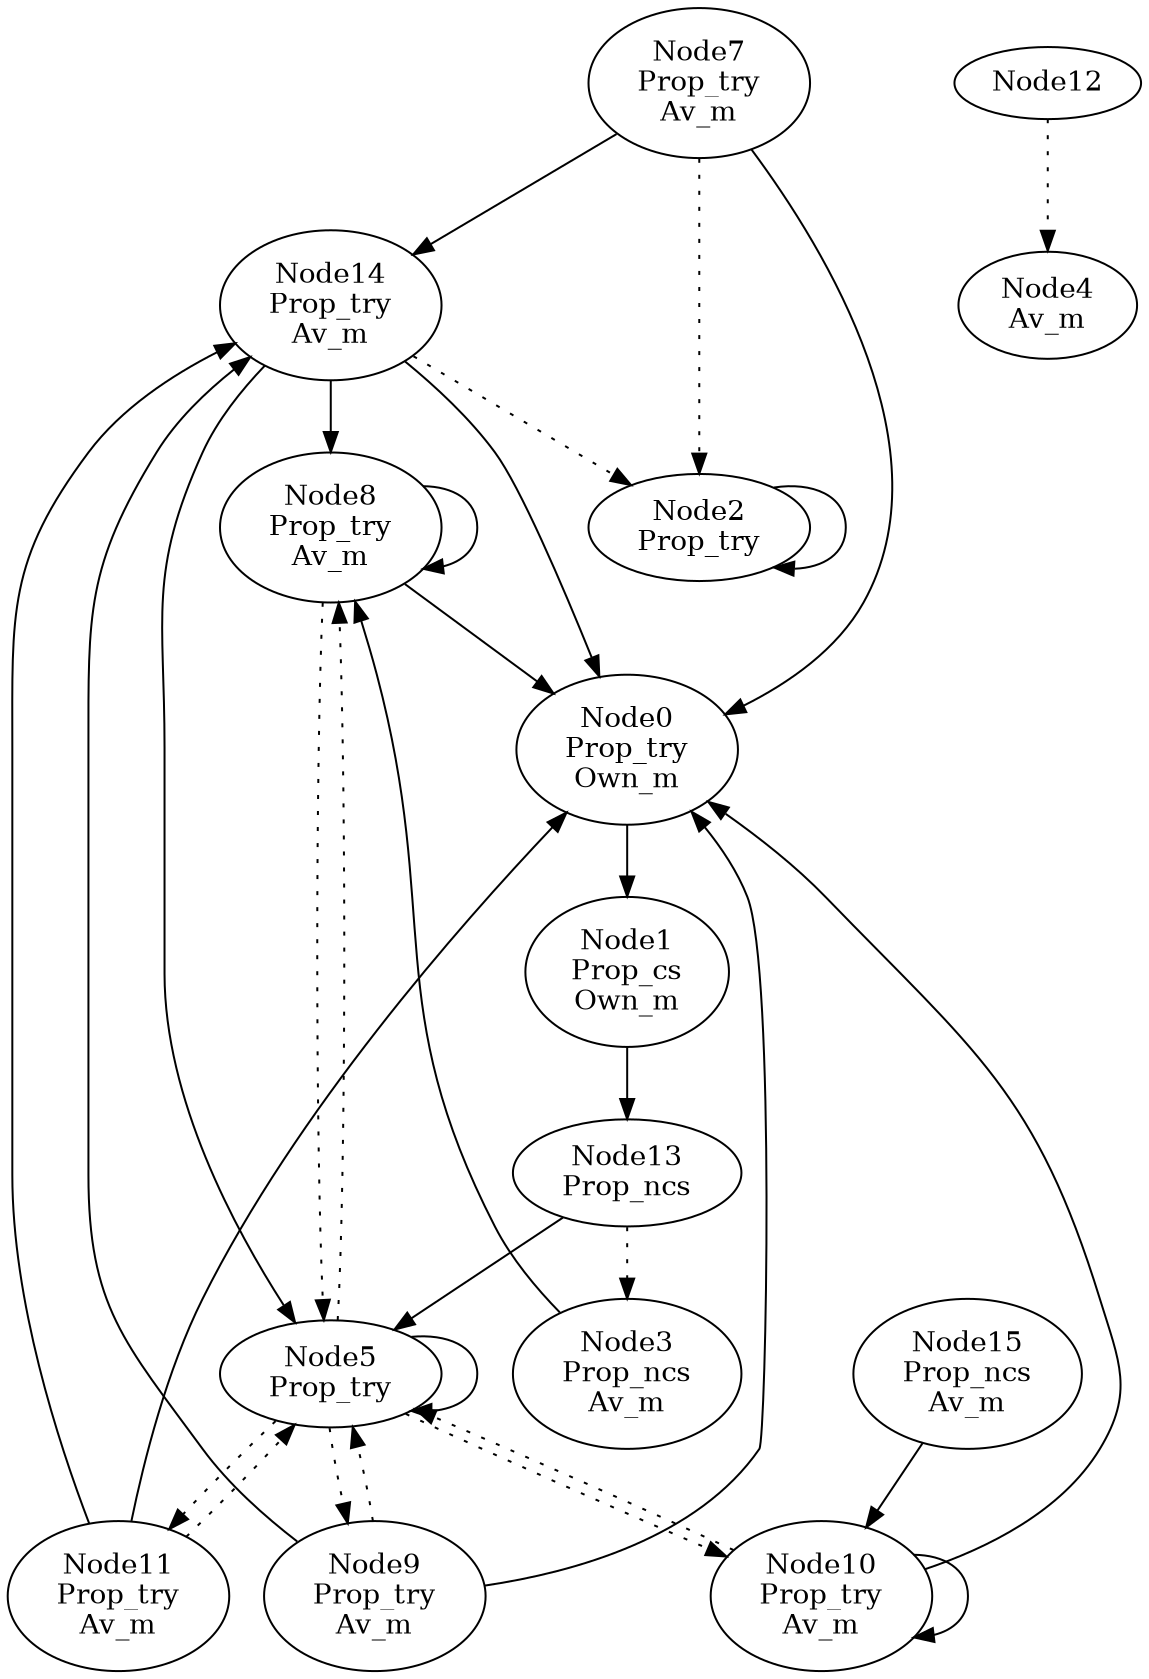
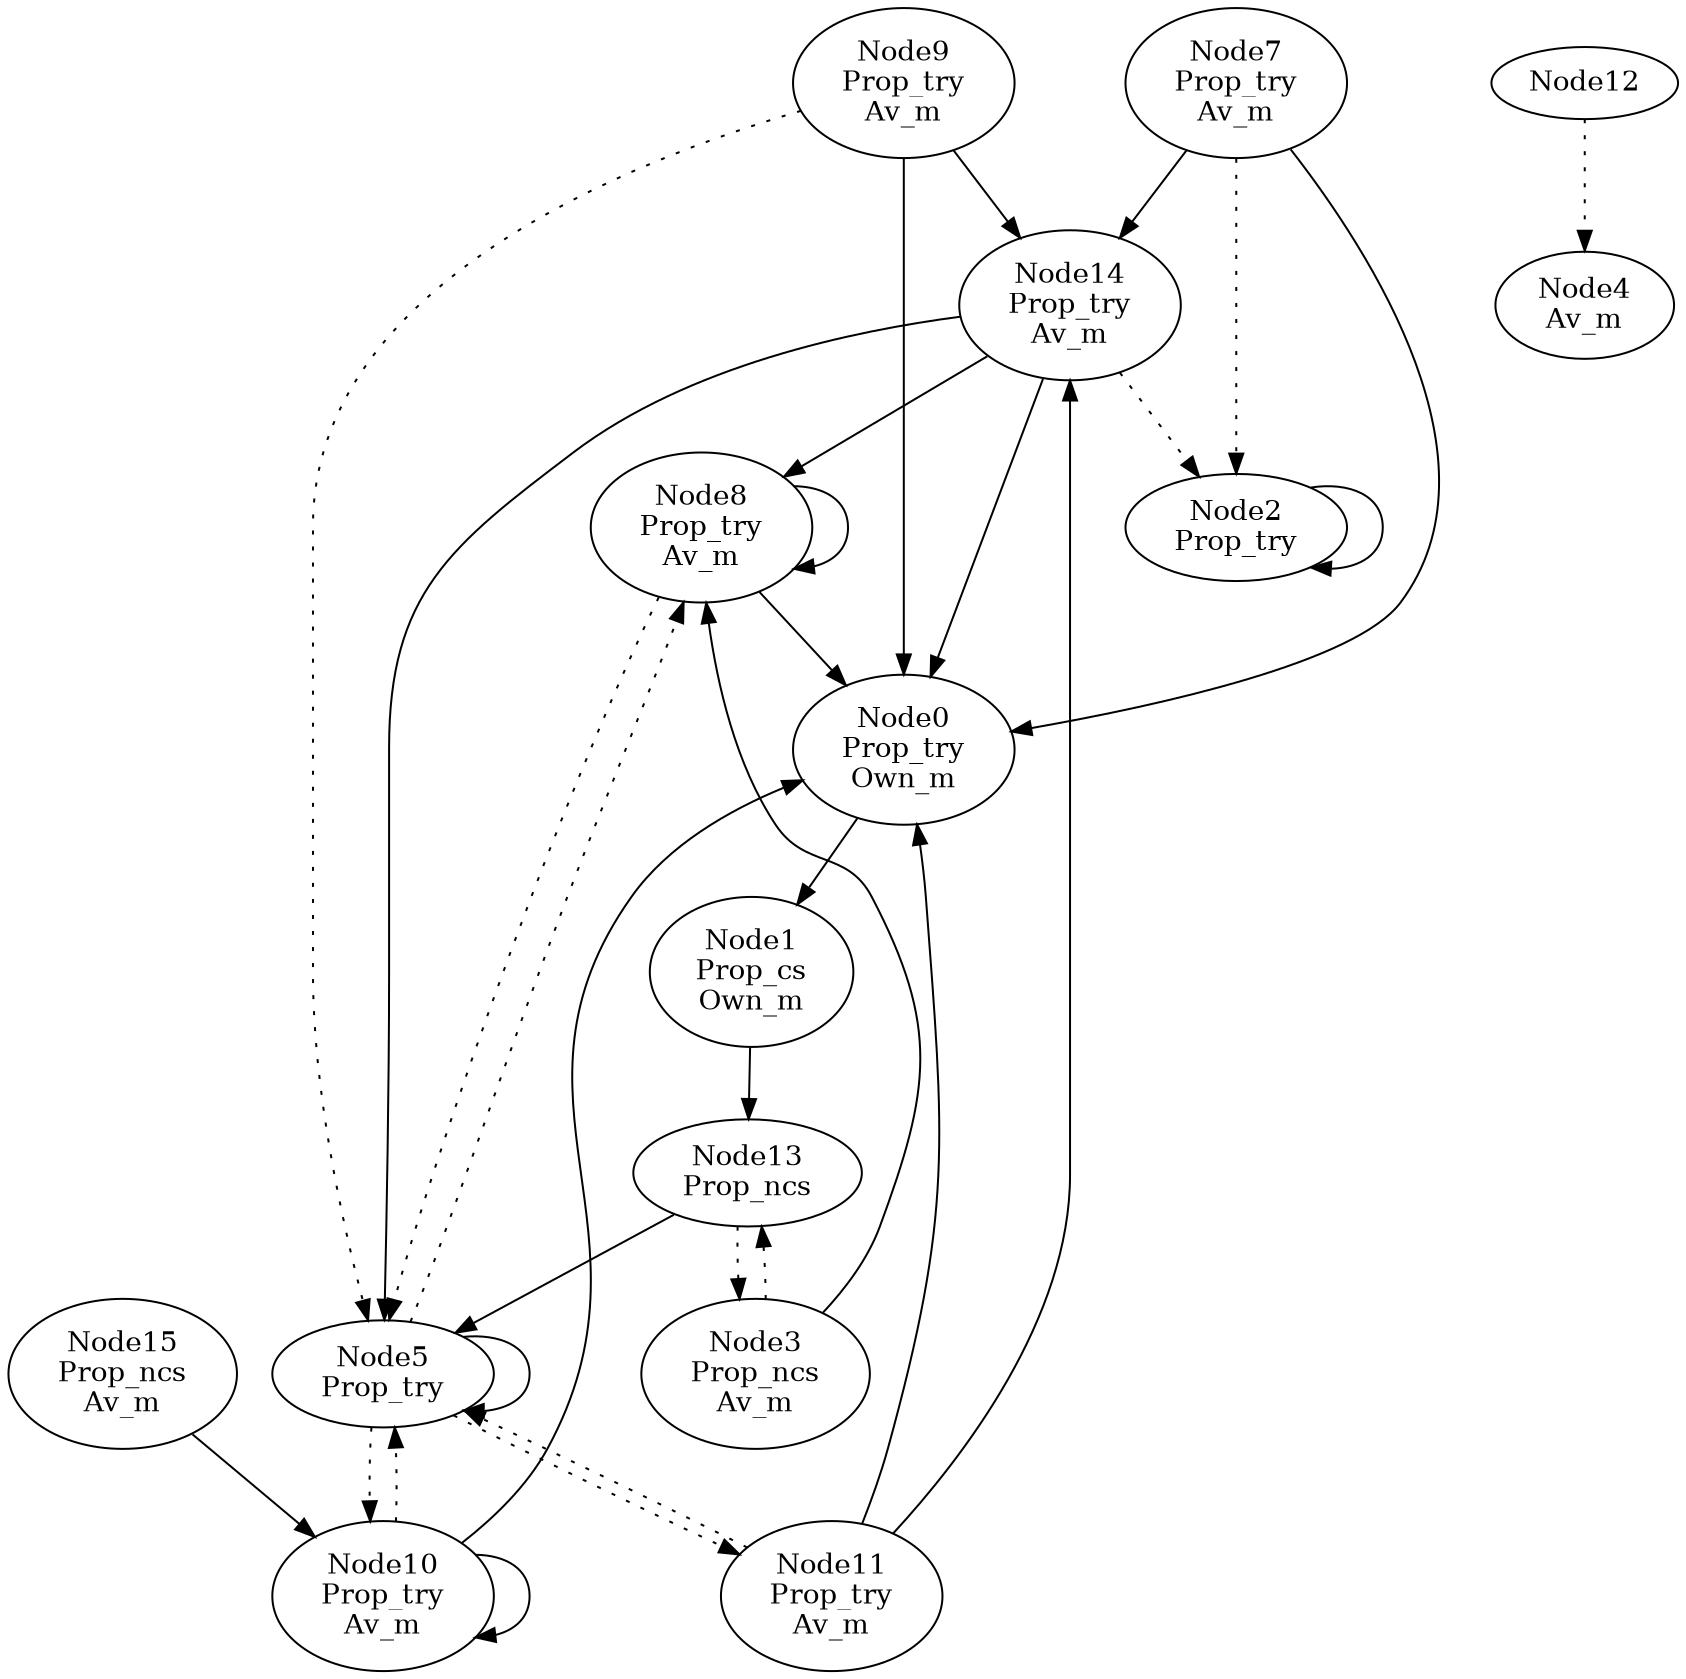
edge "Node3 Prop_ncs Av_m" -> "Node13 Prop_ncs": added
edge "Node5 Prop_try" -> "Node9 Prop_try Av_m": removed
